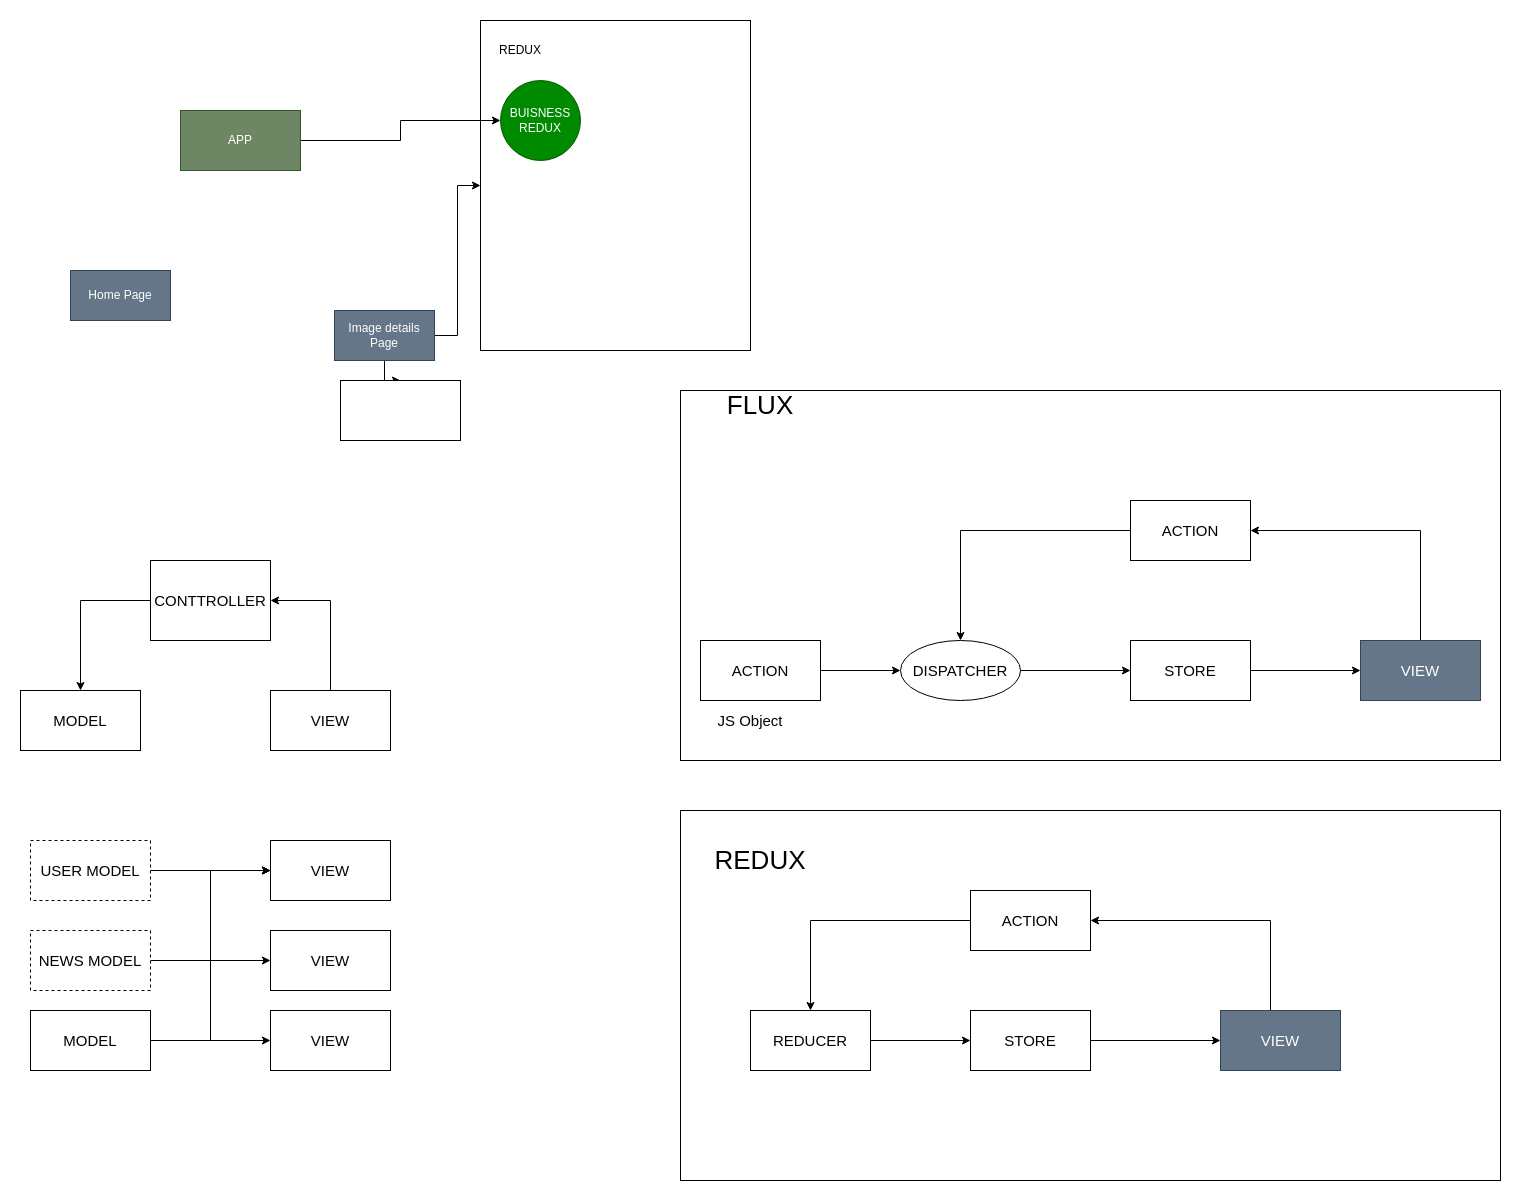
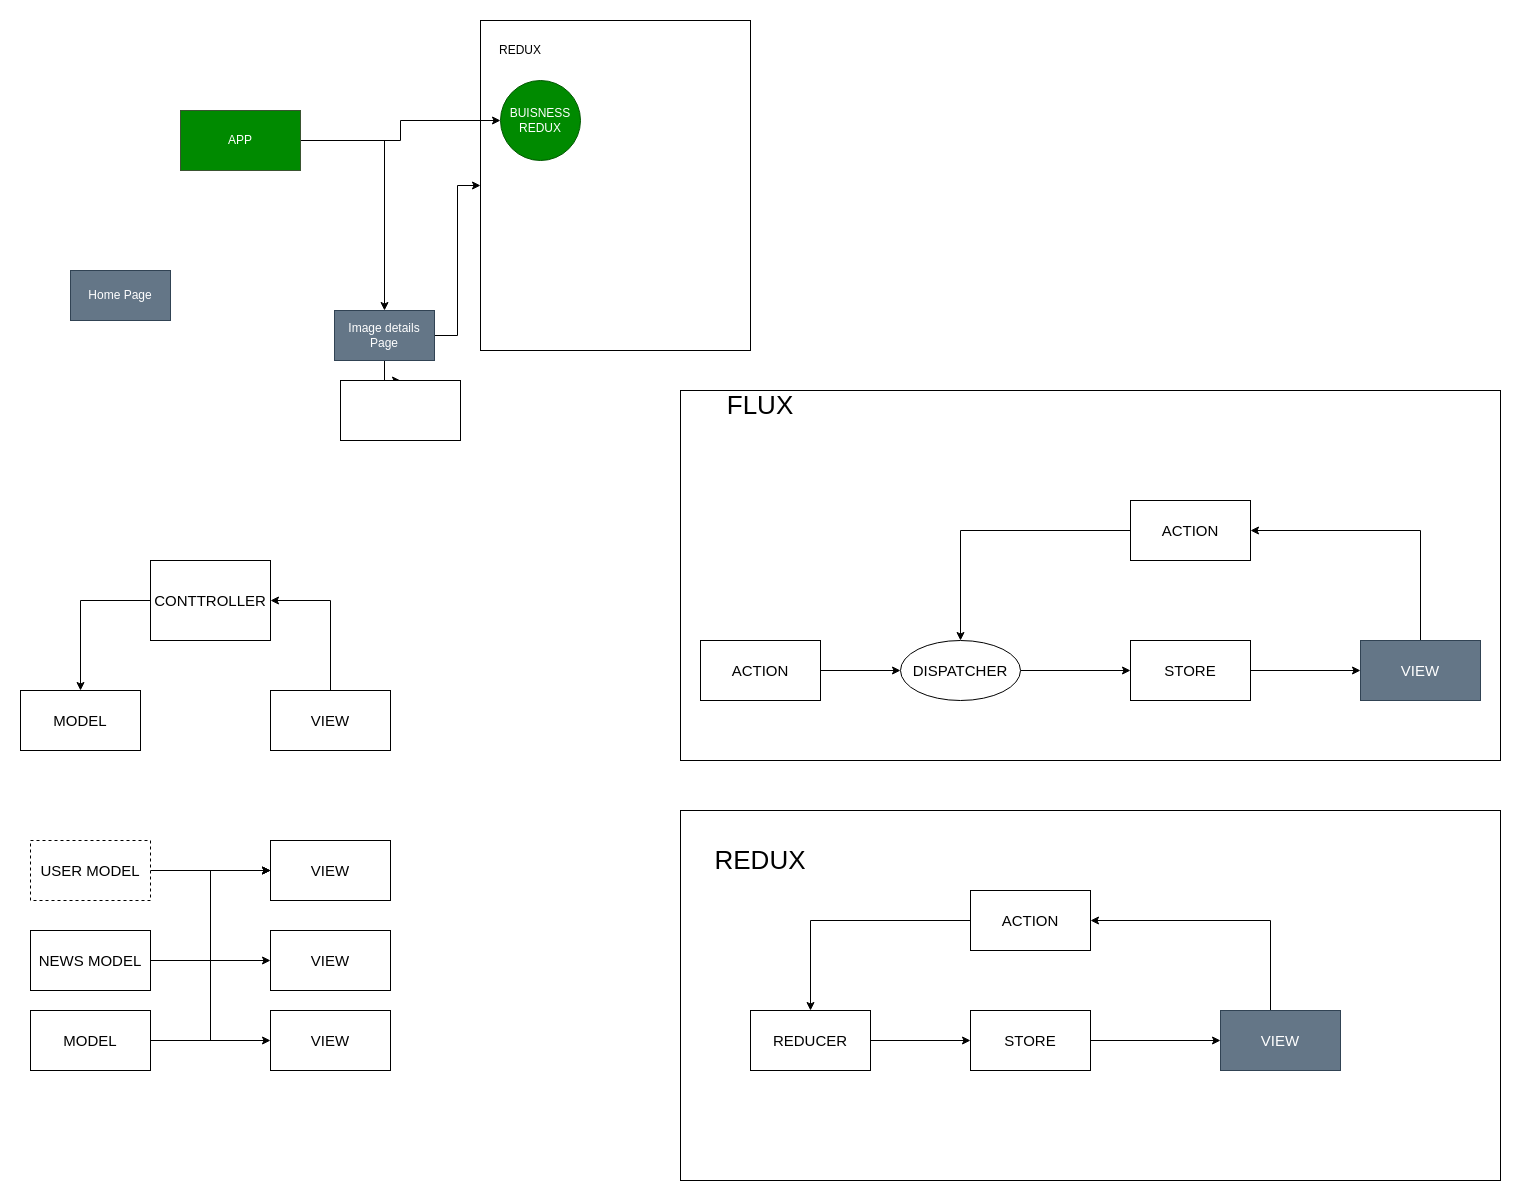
node "APP": fillcolor #6d8764 -> #008a00
edge "APP" -> "Image details Page": added
node "JS Object": removed
node "NEWS MODEL": style dashed -> solid
